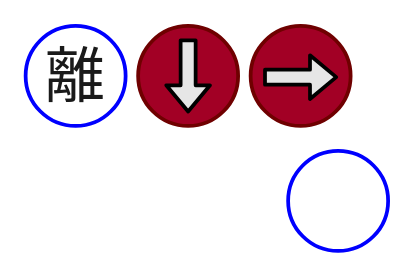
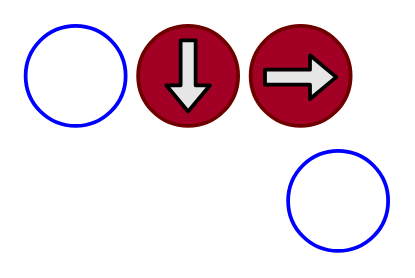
node "離": removed
